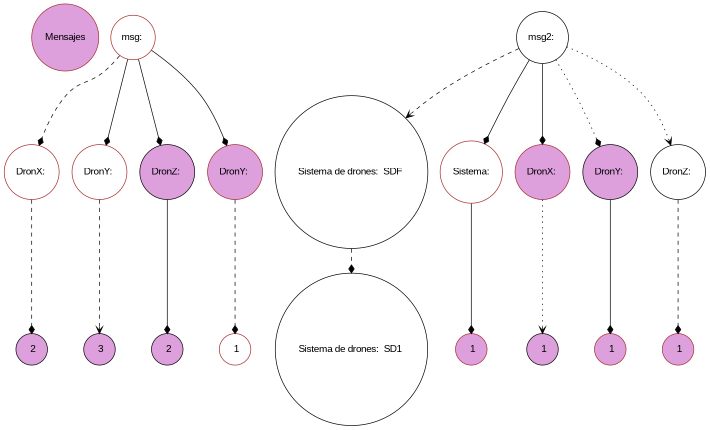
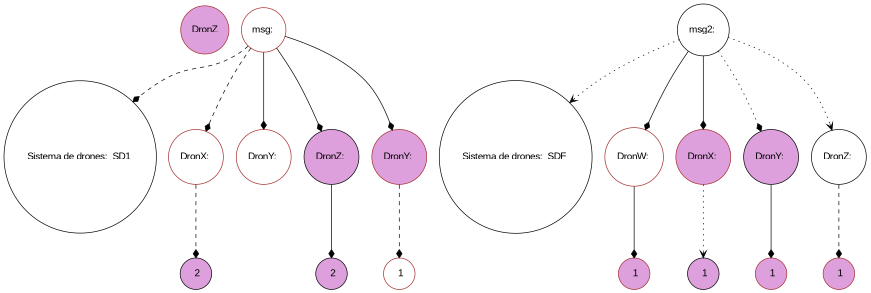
node "Mensajes": label "Mensajes" -> "DronZ"
edge "msg2:" -> "Sistema de drones:  SDF": style dashed -> dotted
node "Sistema:": label "Sistema:" -> "DronW:"
edge "Sistema de drones:  SDF" -> "Sistema de drones:  SD1": now "msg:" -> "Sistema de drones:  SD1"
node "3": removed
